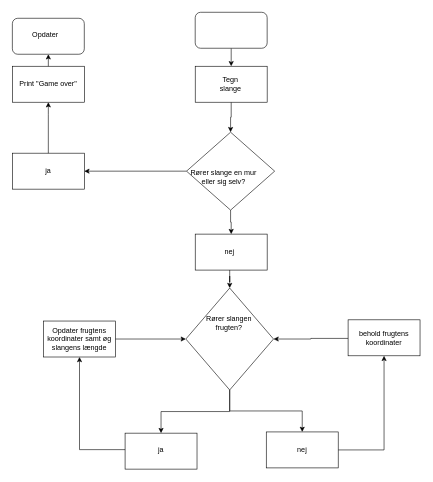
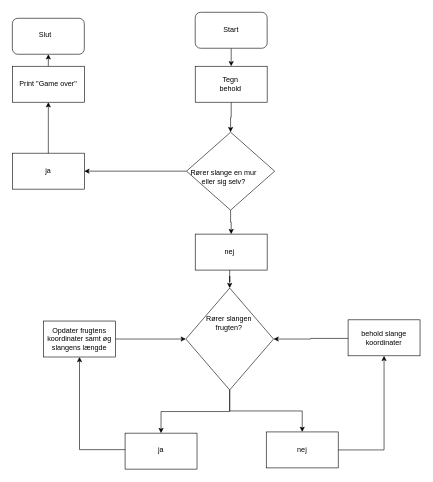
node "Start": added
node "Opdater": label "Opdater" -> "Slut"
node "Tegn slange": label "Tegn slange" -> "Tegn behold"
node "behold frugtens koordinater": label "behold frugtens koordinater" -> "behold slange koordinater"
